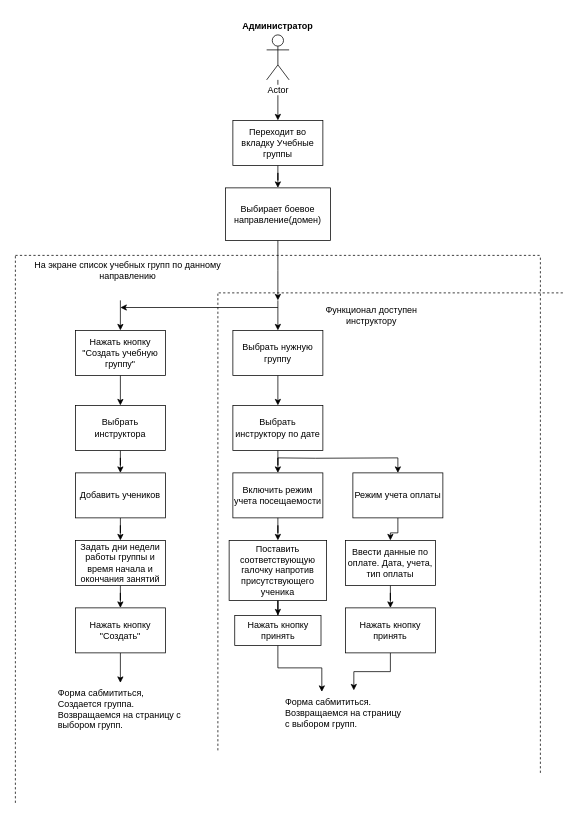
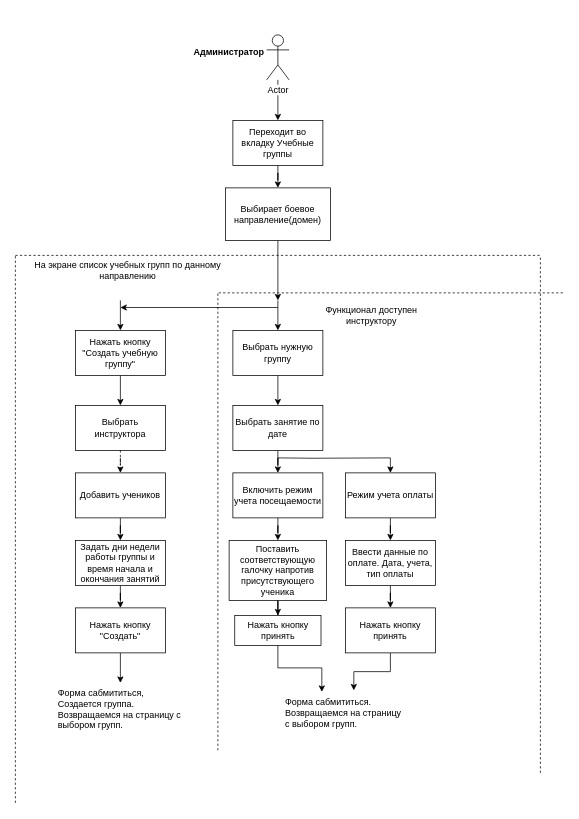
node "Администратор": moved (278, 25) -> (229, 51)
node "Выбрать инструктору по дате": label "Выбрать инструктору по дате" -> "Выбрать занятие по дате"
edge "Выбрать инструктора" -> "Добавить учеников": style solid -> dashed
node "Режим учета оплаты": moved (398, 495) -> (390, 495)
